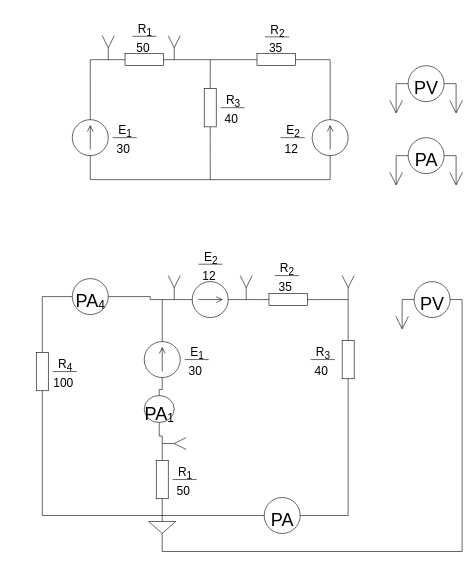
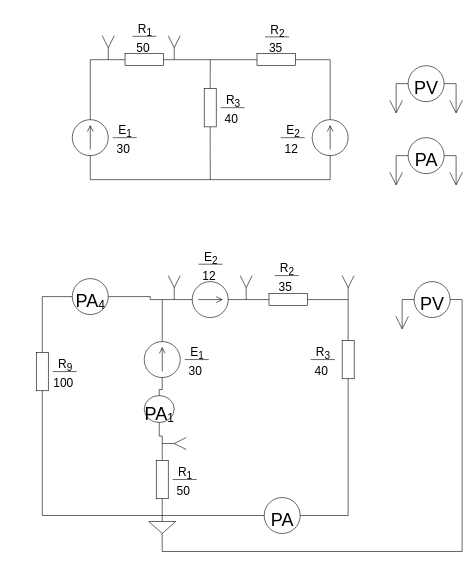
node "R4": label "R4" -> "R9"
